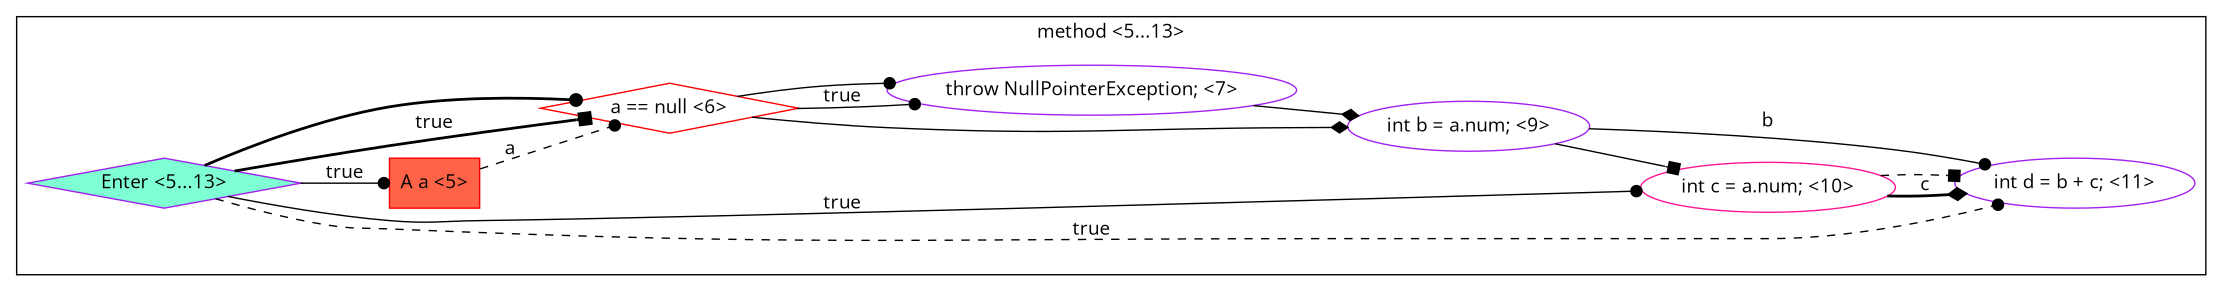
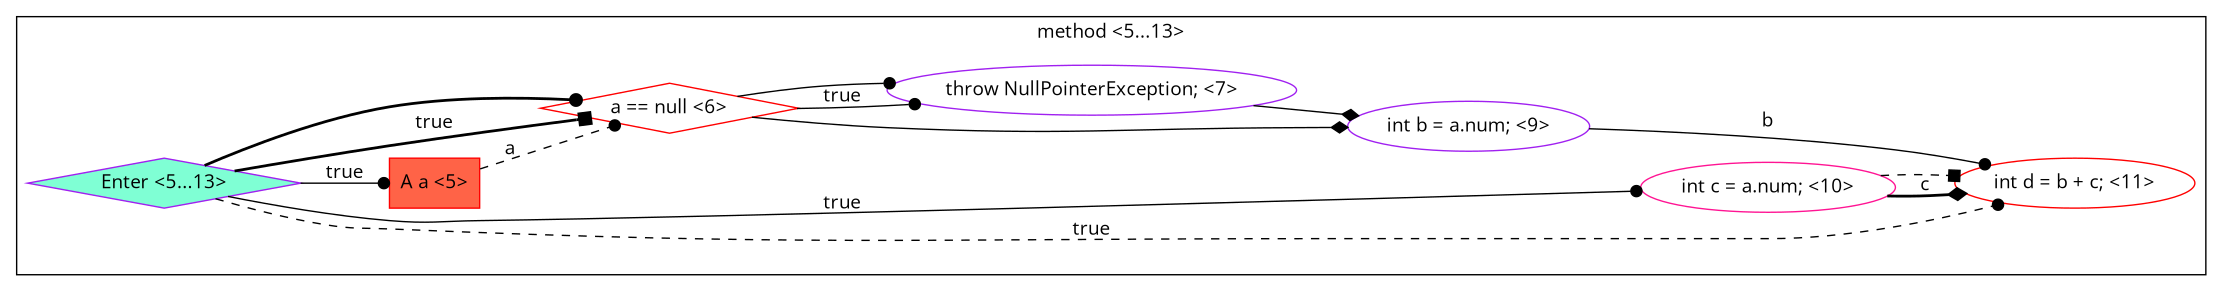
edge "int b = a.num; <9>" -> "int c = a.num; <10>": removed
node "int d = b + c; <11>": color purple -> red
